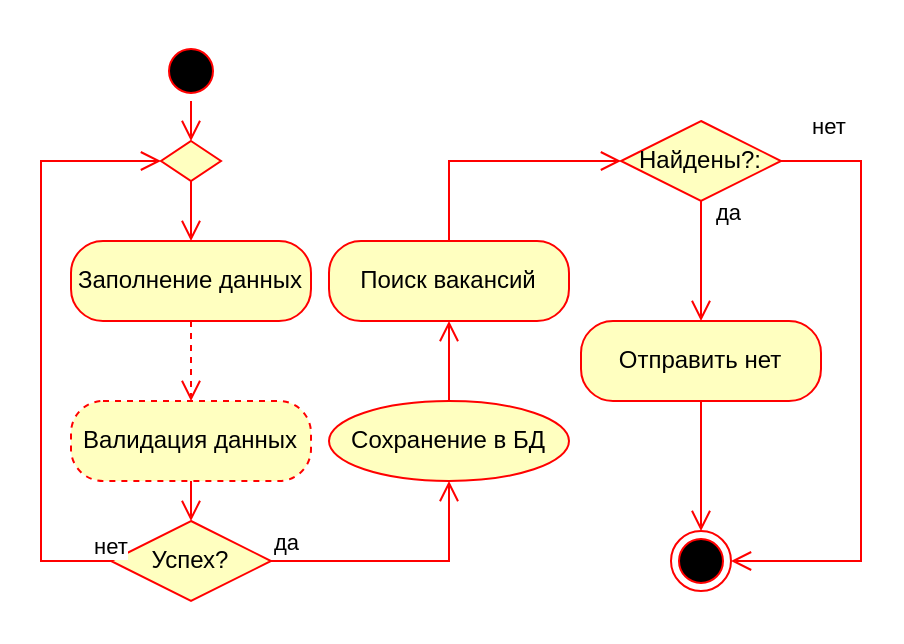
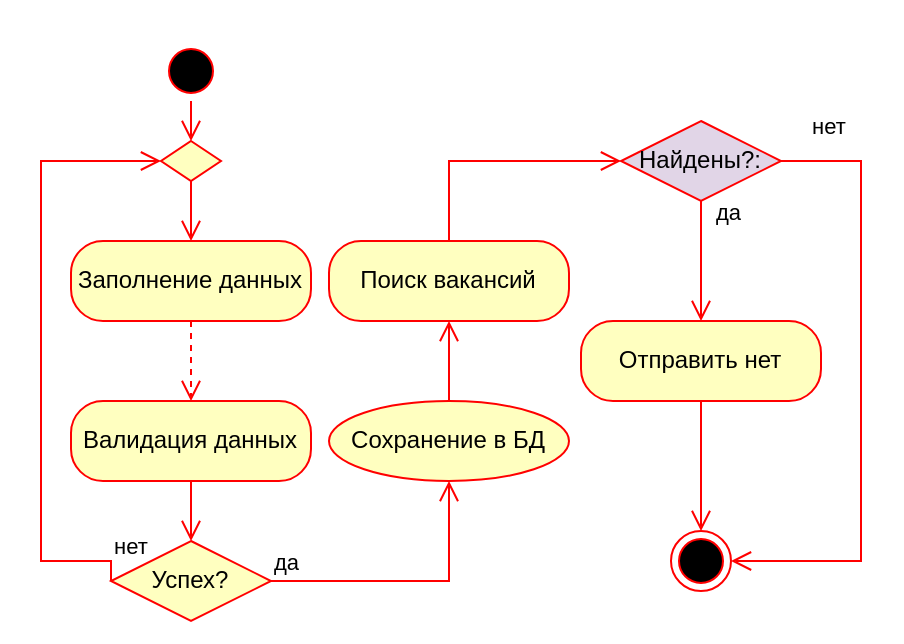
node "Найдены?:": fillcolor #ffffc0 -> #e1d5e7
node "Валидация данных": style dashed -> solid
node "Успех?": moved (191, 561) -> (191, 581)
